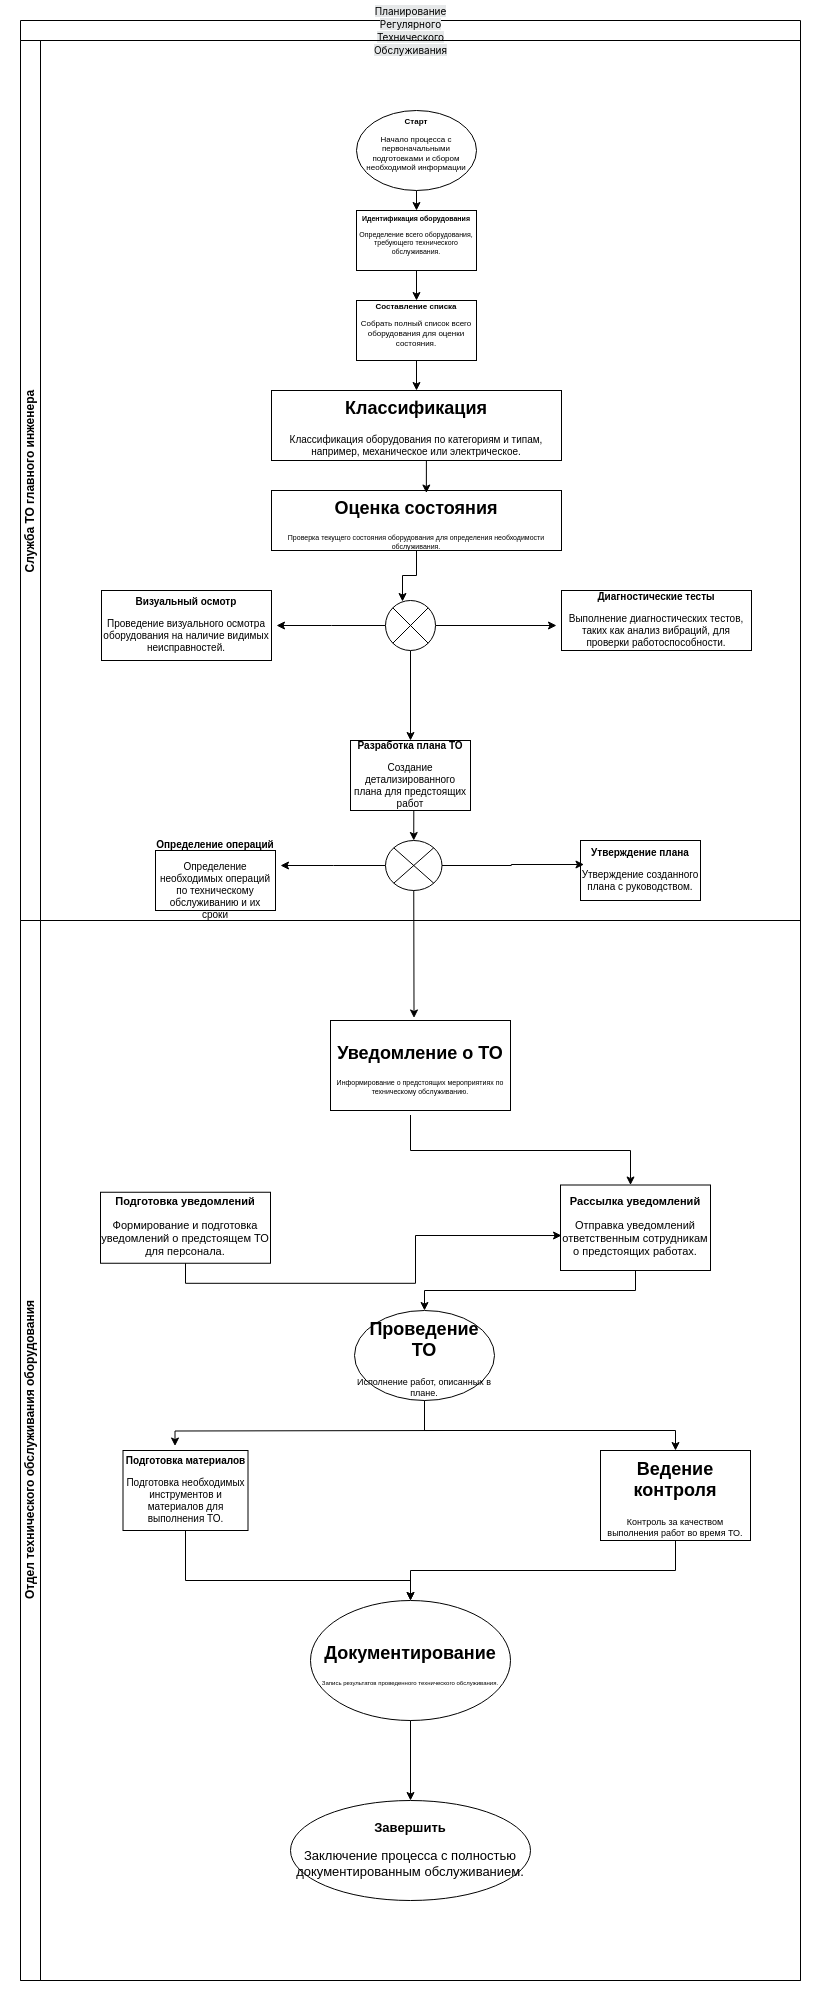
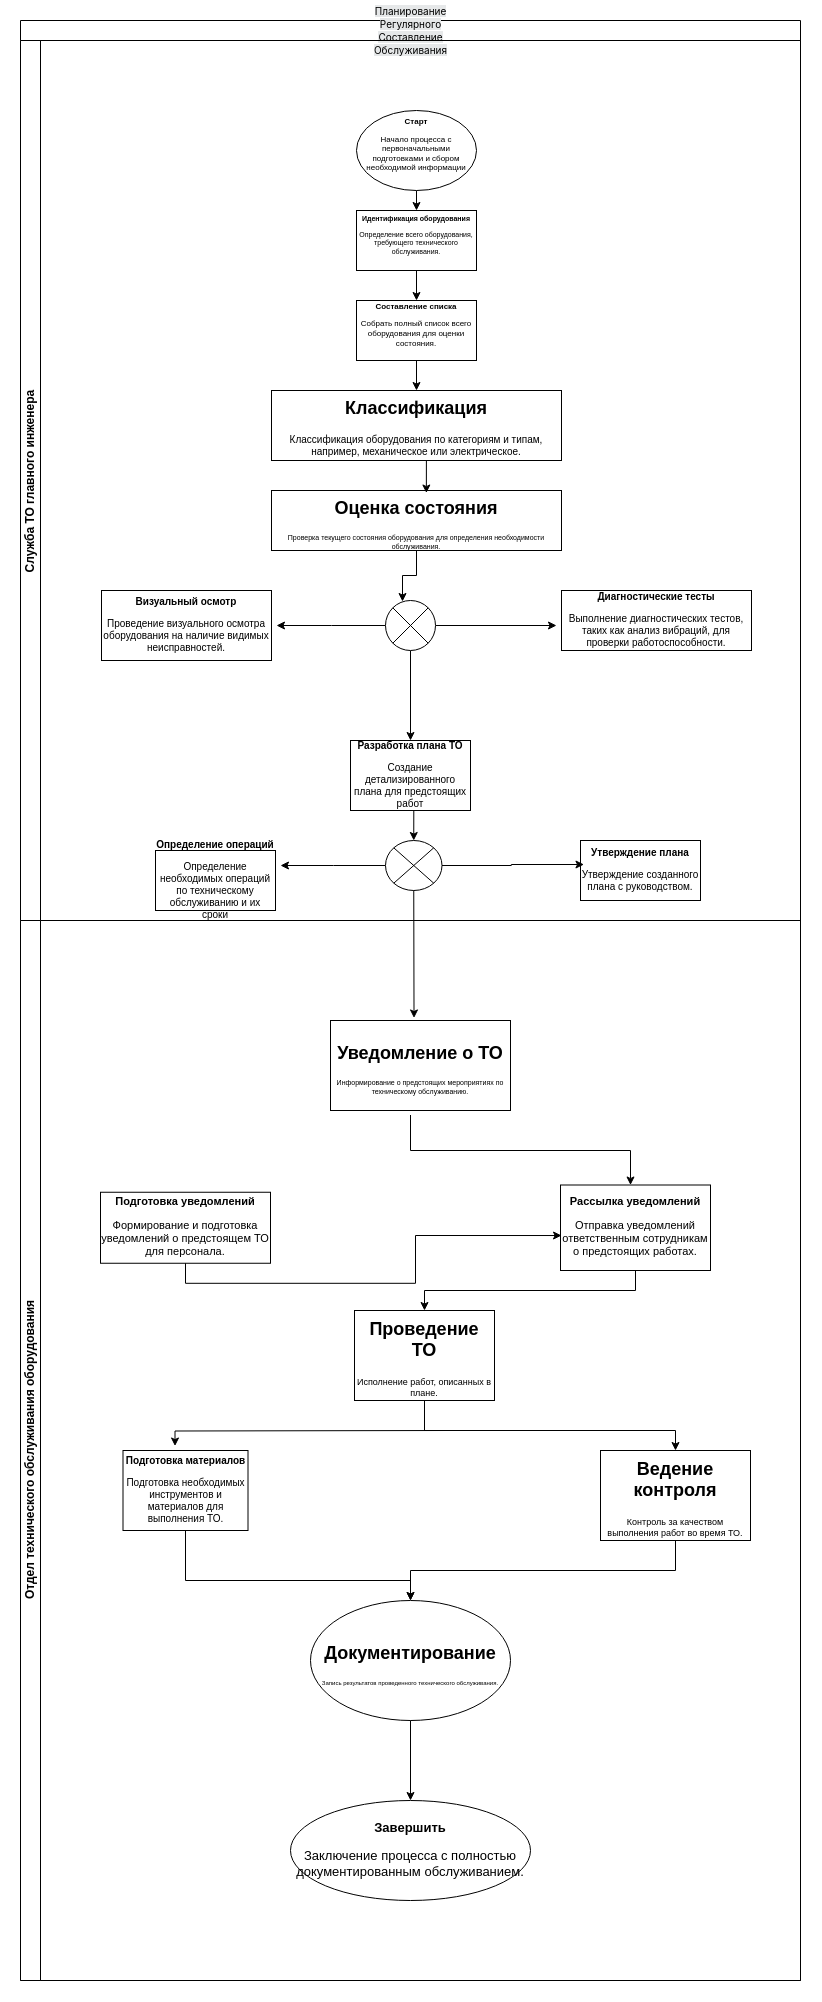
node "Планирование Регулярного Технического Обслуживания": label "Планирование Регулярного Технического Обслуживания" -> "Планирование Регулярного Составление Обслуживания"
node "Проведение ТОИсполнение работ, описанных в плане.": shape ellipse -> rectangle
